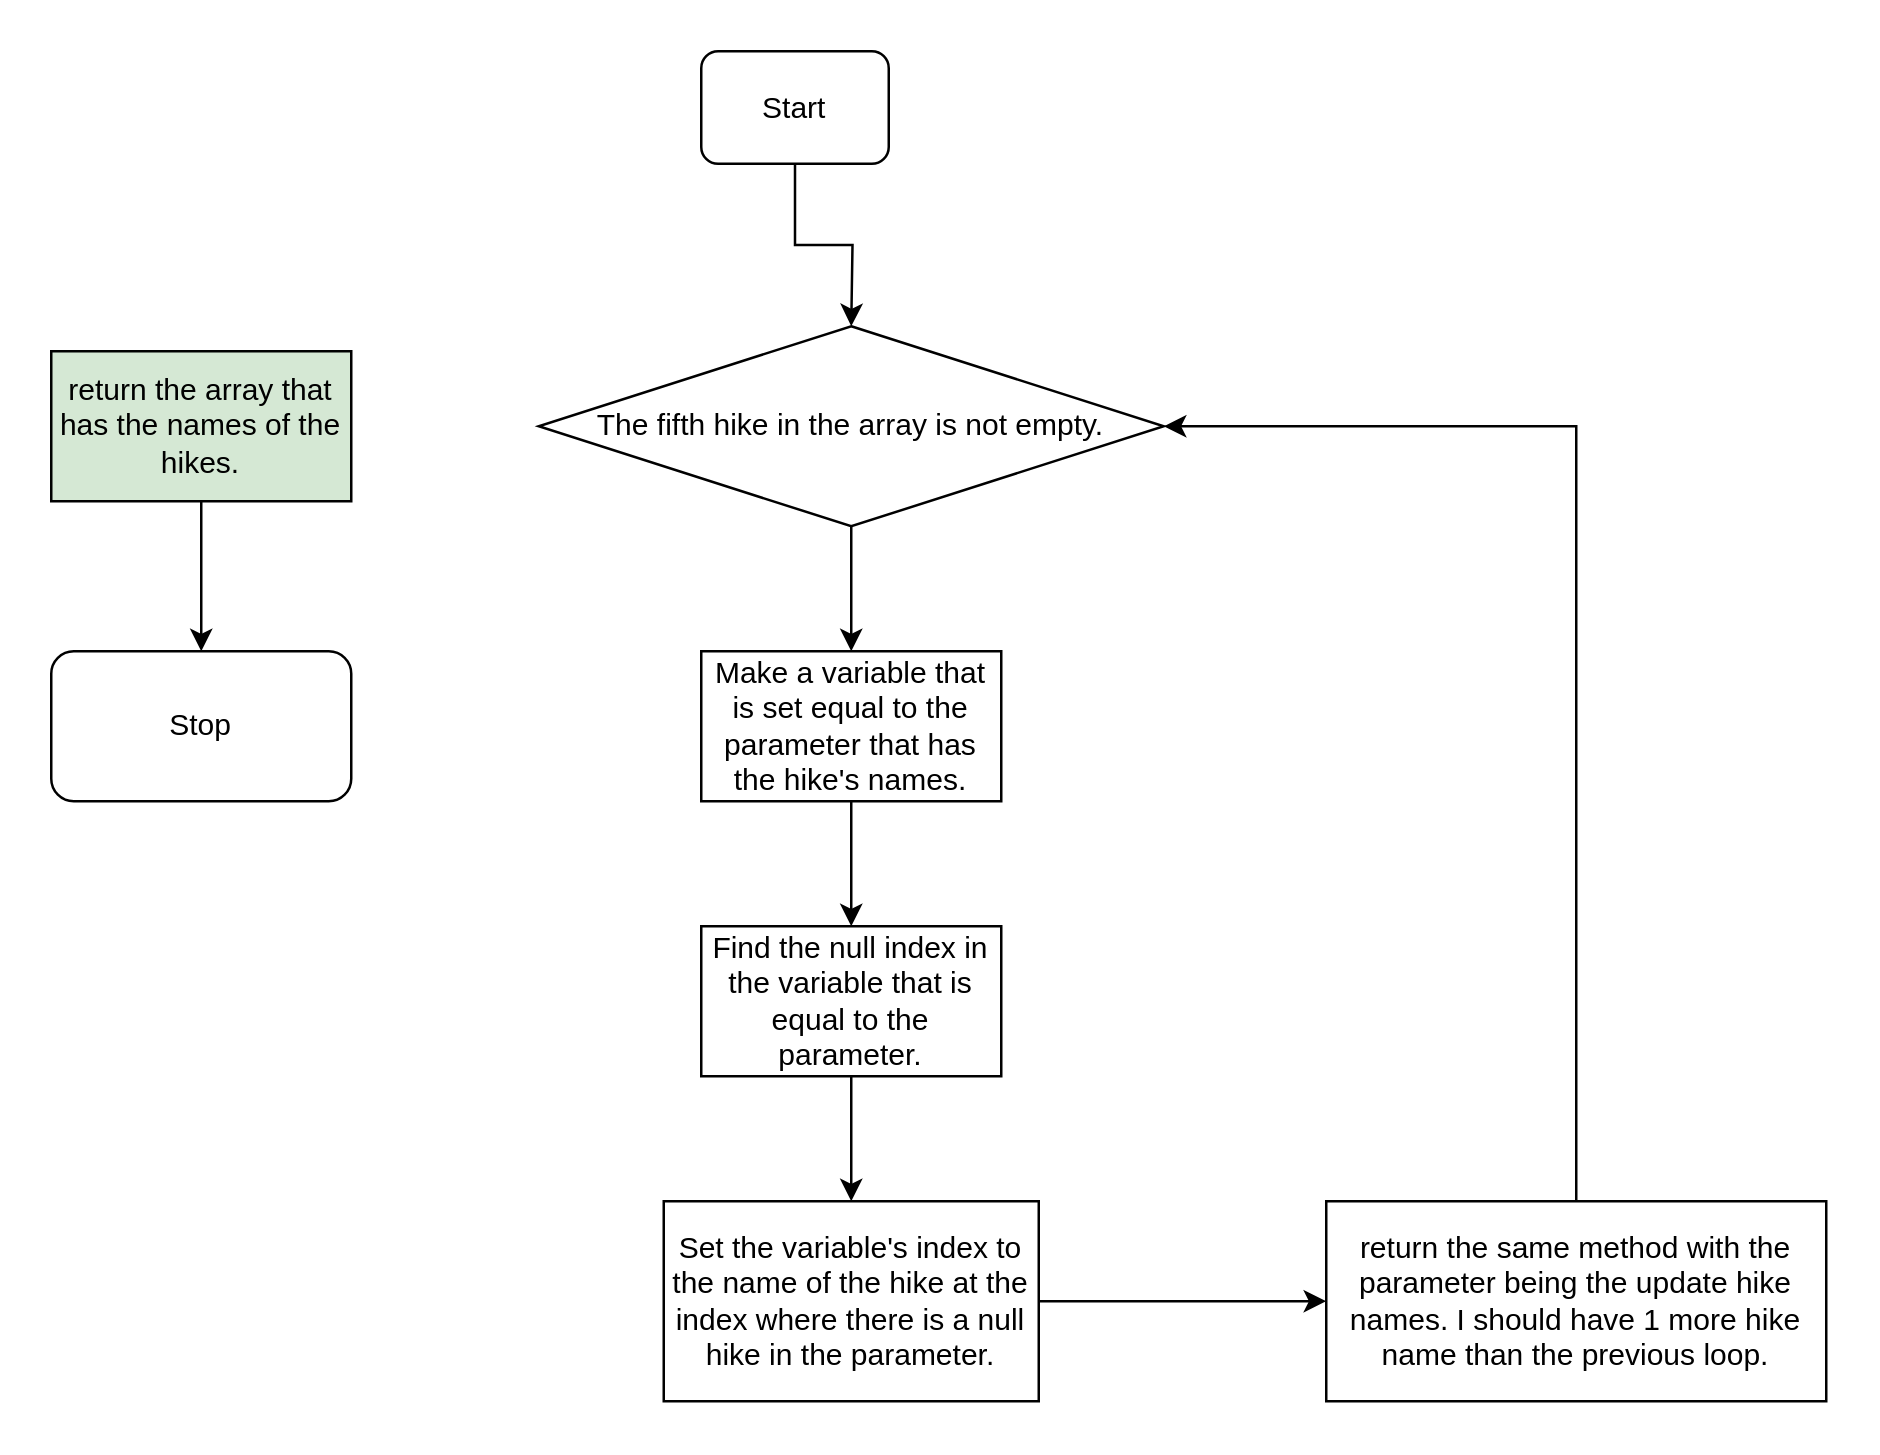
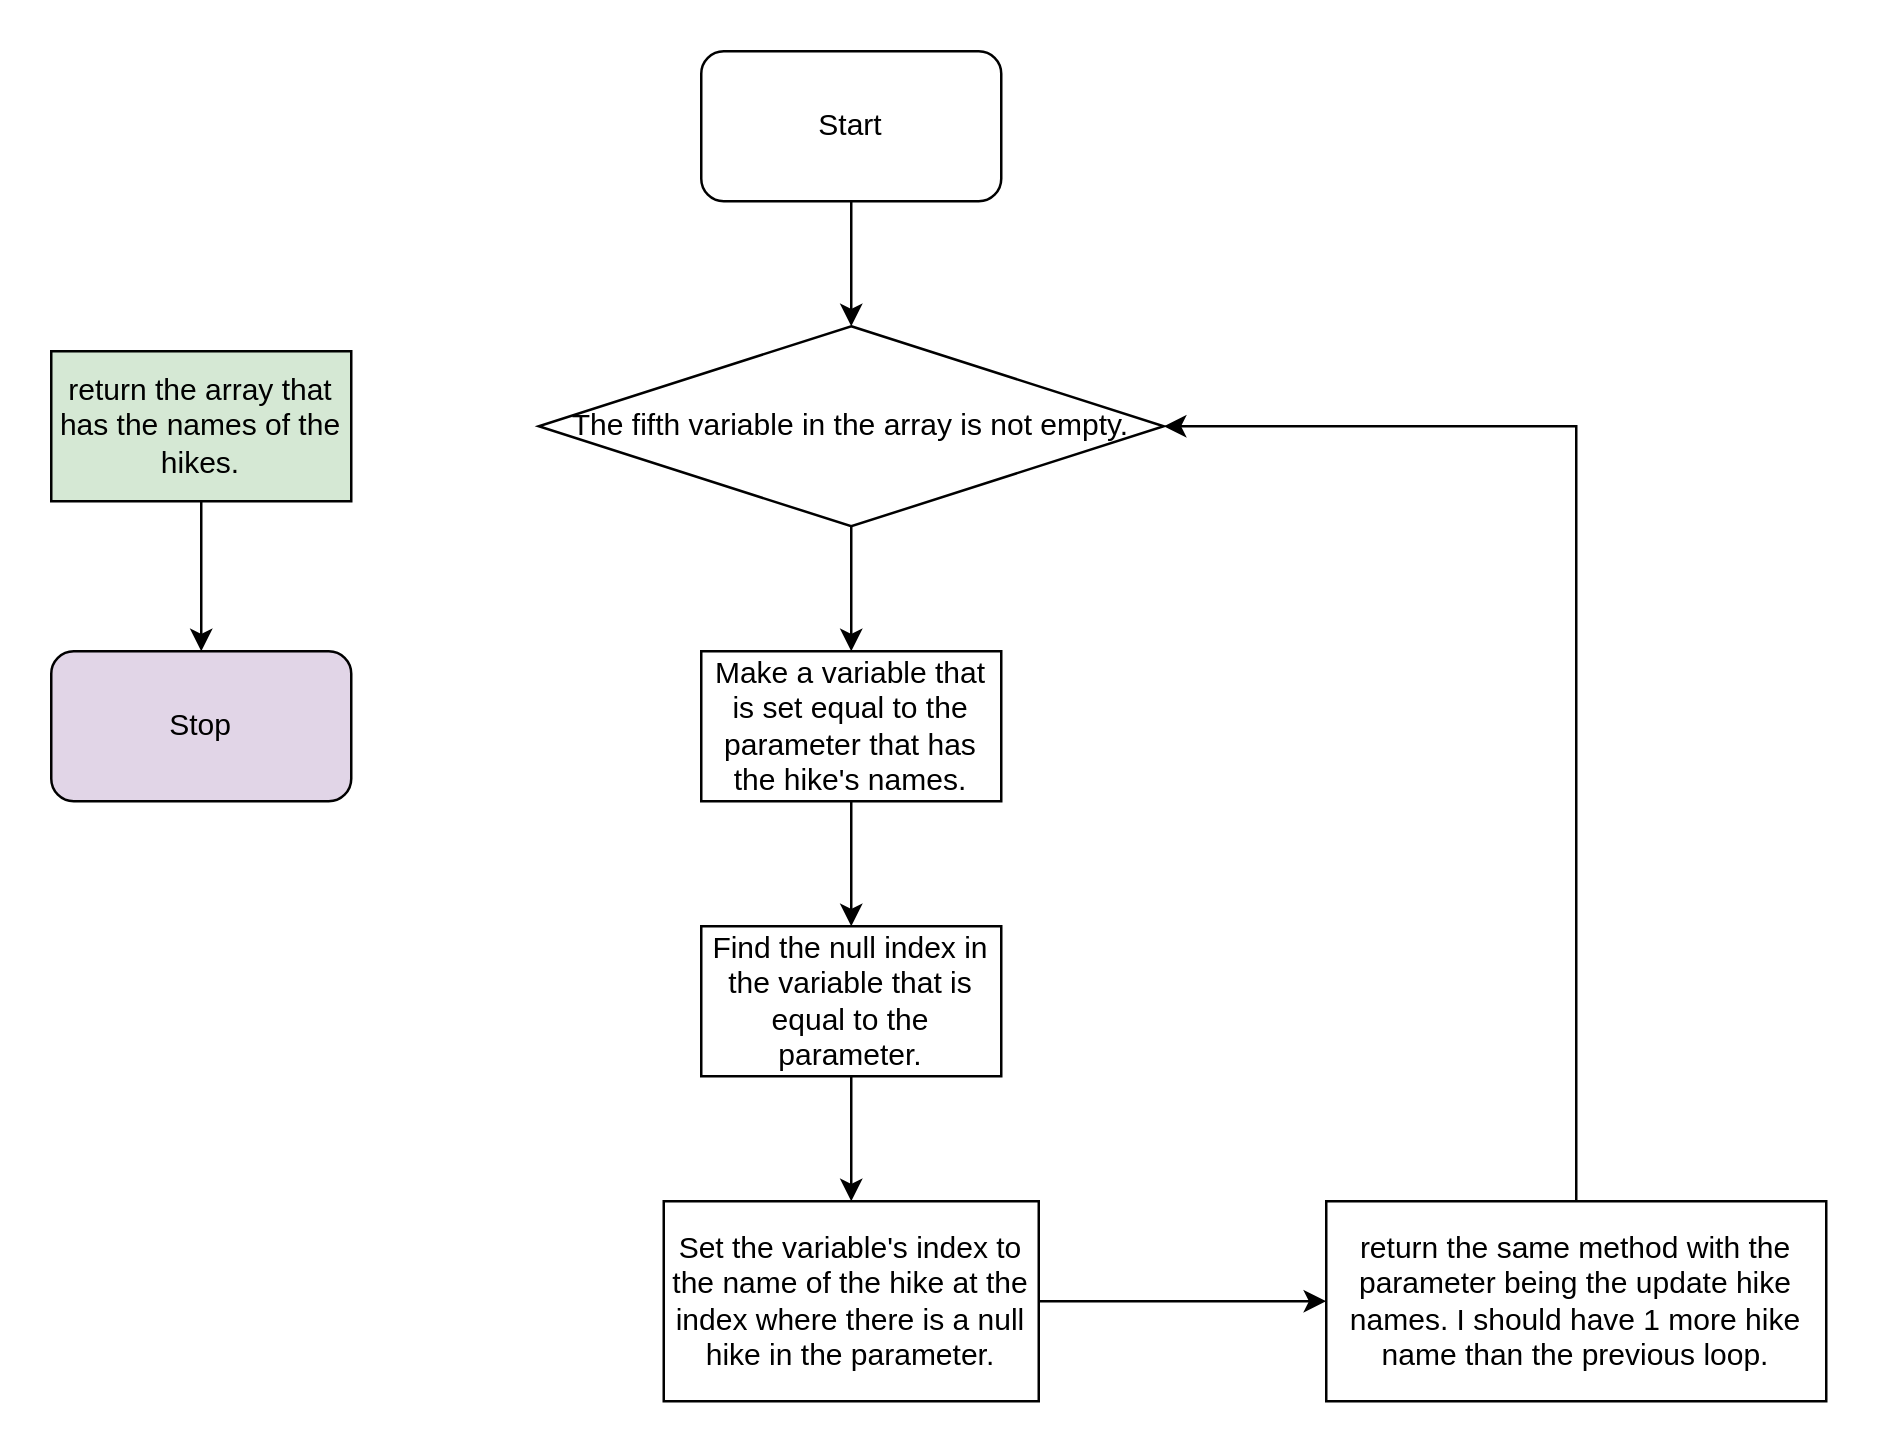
node "Start": size 188x113 -> 300x150
node "The fifth hike in the array is not empty.": label "The fifth hike in the array is not empty." -> "The fifth variable in the array is not empty."
node "Stop": fillcolor #ffffff -> #e1d5e7
